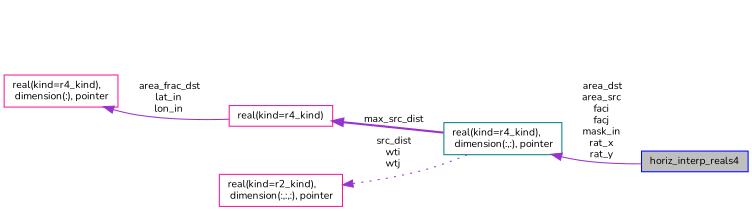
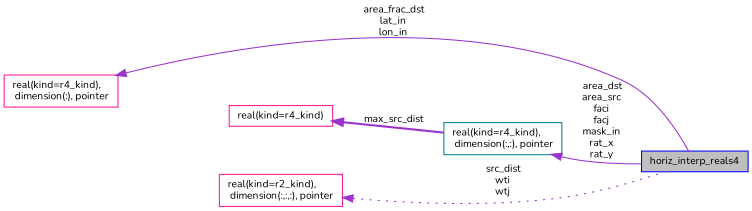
edge "real(kind=r4_kind)" -> "real(kind=r4_kind), dimension(:), pointer": now "horiz_interp_reals4" -> "real(kind=r4_kind), dimension(:), pointer"
edge "real(kind=r4_kind), dimension(:,:), pointer" -> "real(kind=r2_kind), dimension(:,:,:), pointer": now "horiz_interp_reals4" -> "real(kind=r2_kind), dimension(:,:,:), pointer"
